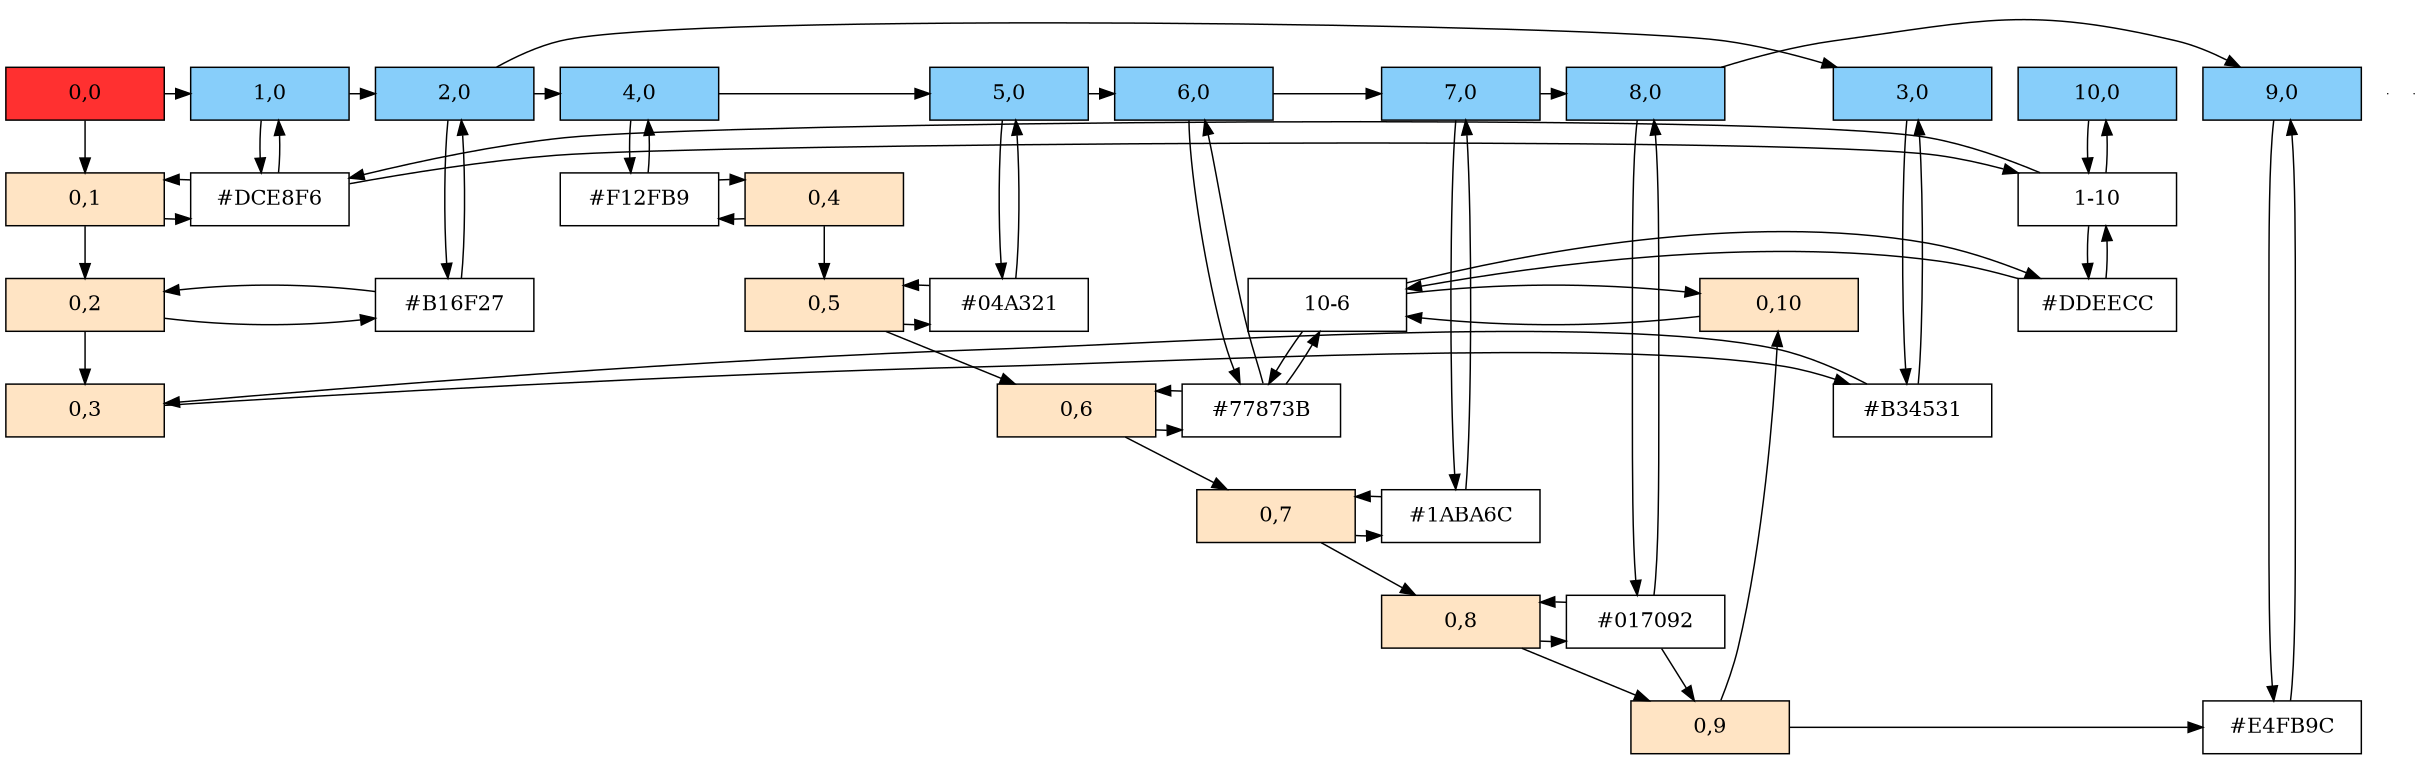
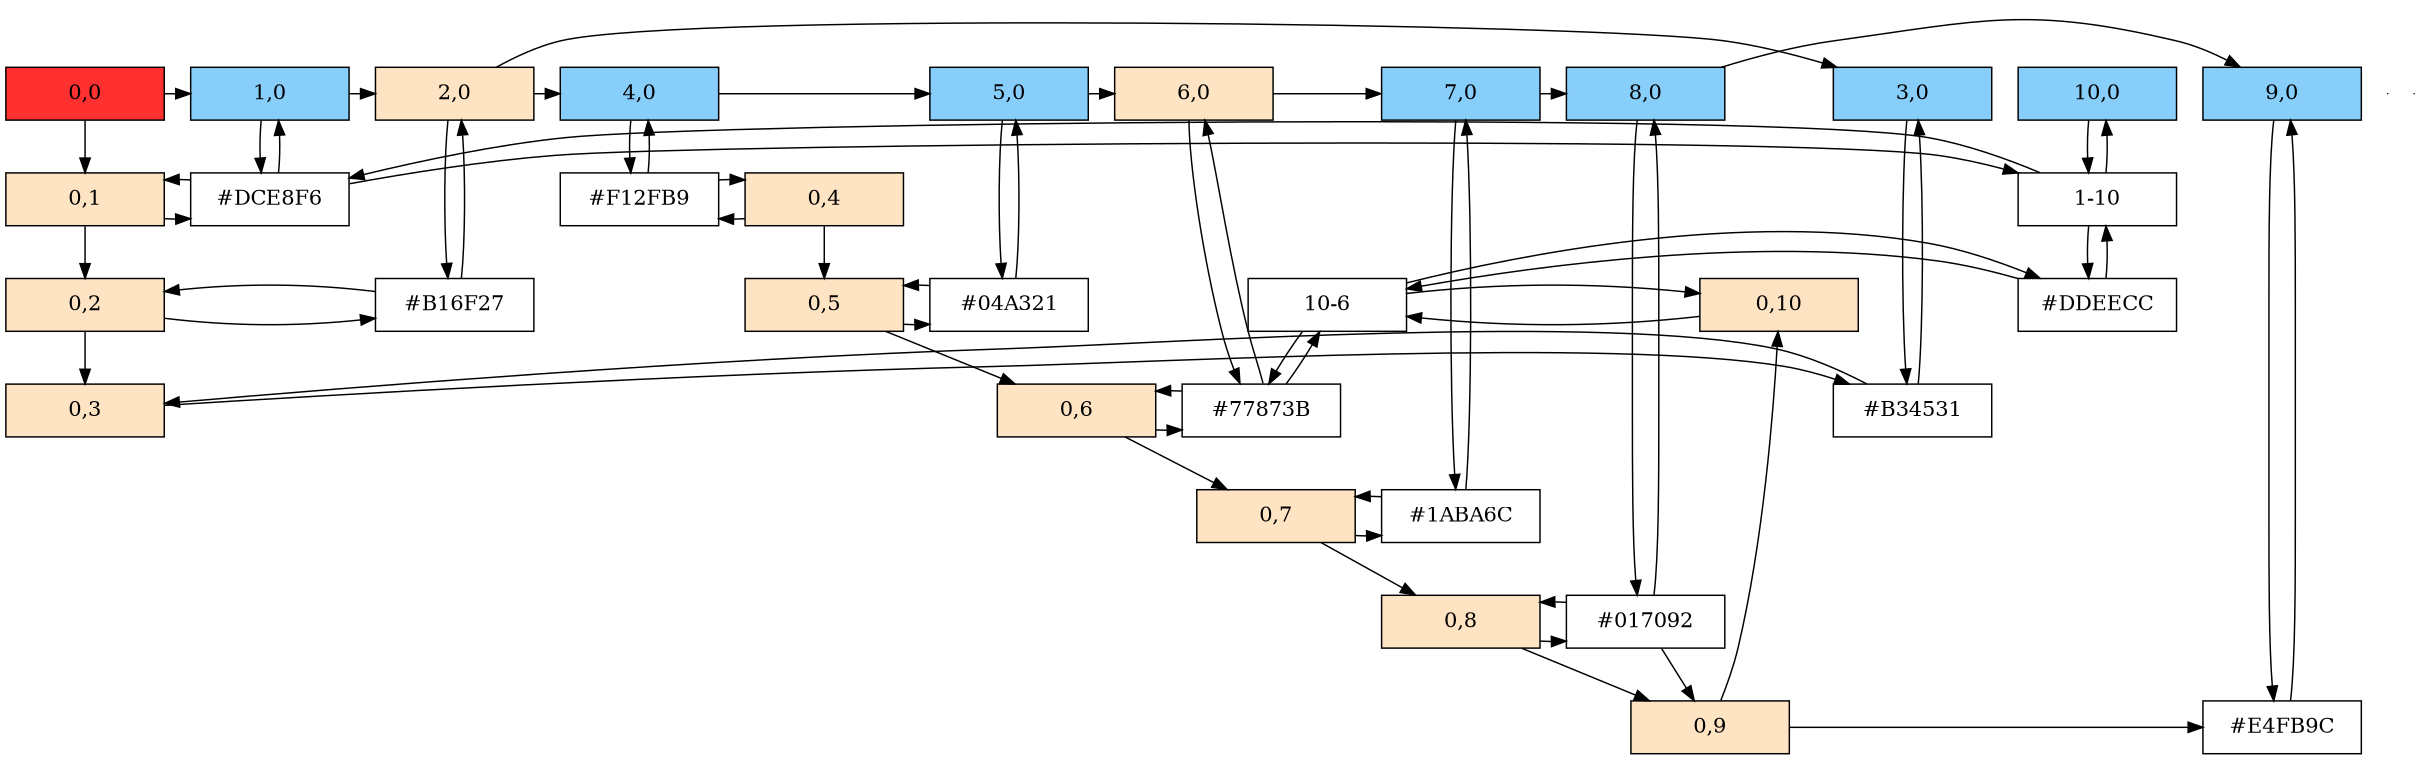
node "2,0": fillcolor lightskyblue -> bisque1
node "6,0": fillcolor lightskyblue -> bisque1
